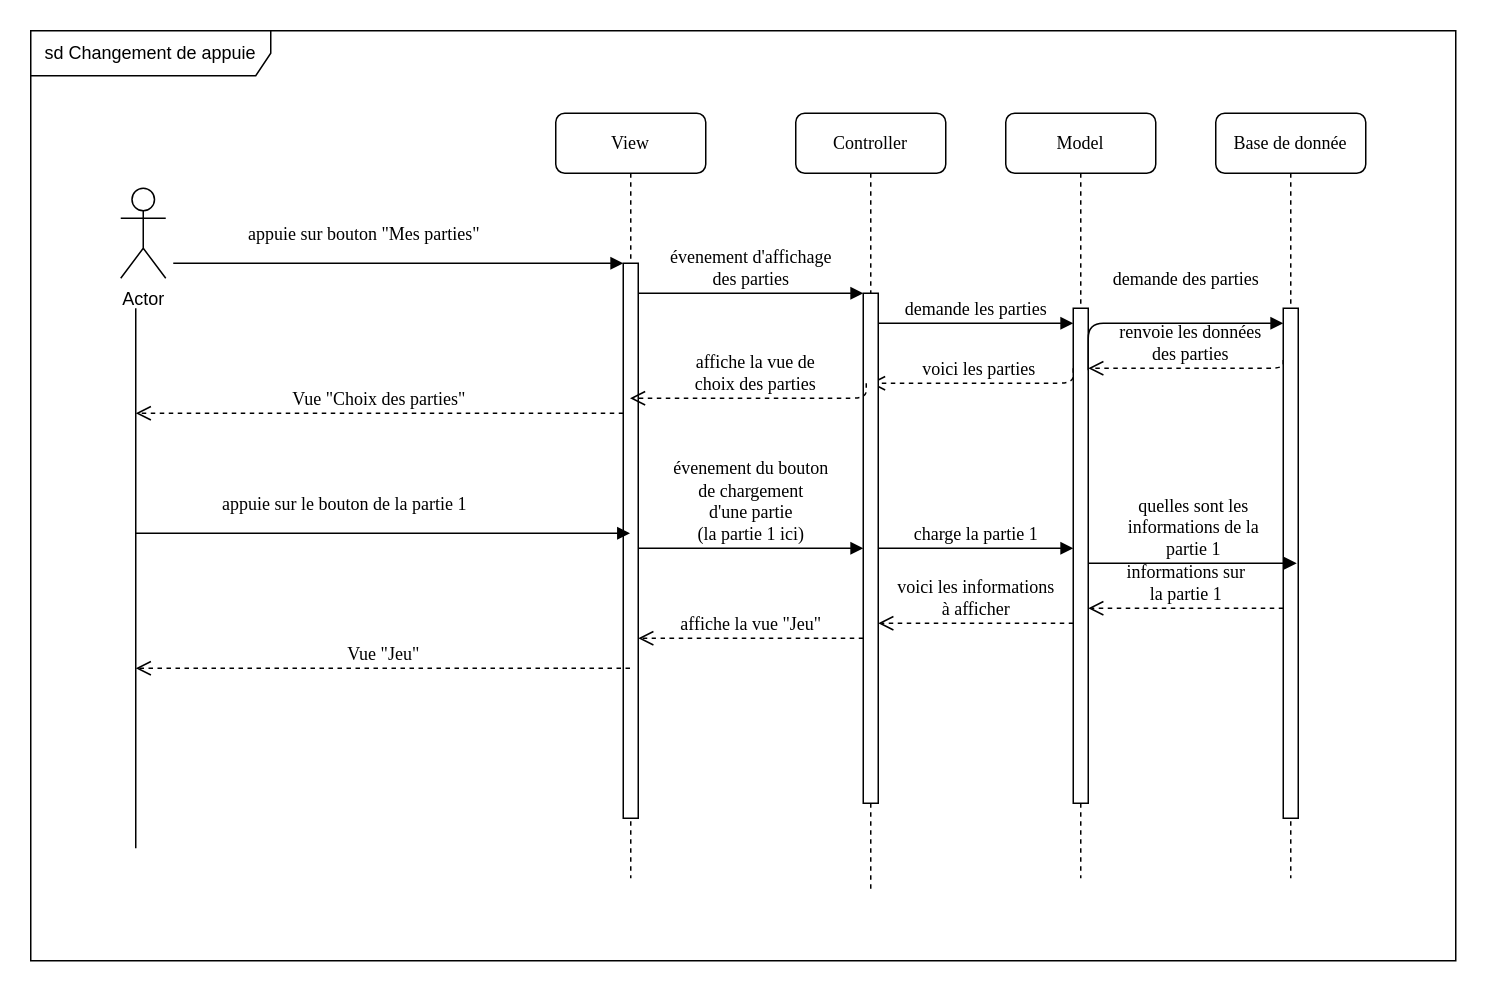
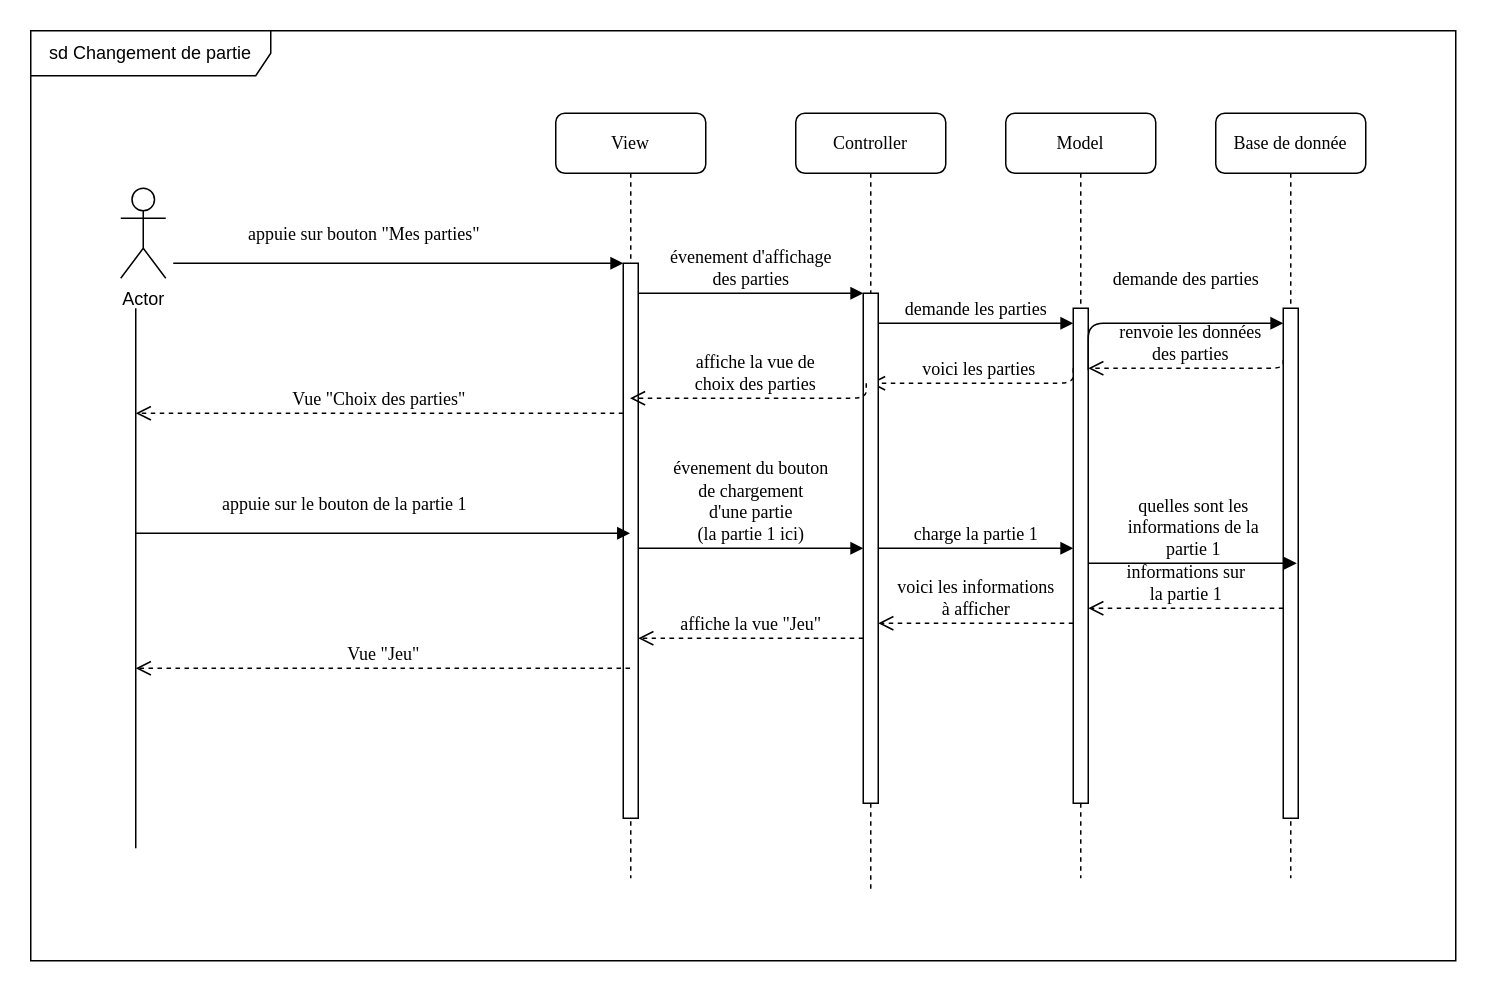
node "sd Changement de appuie": label "sd Changement de appuie" -> "sd Changement de partie"
